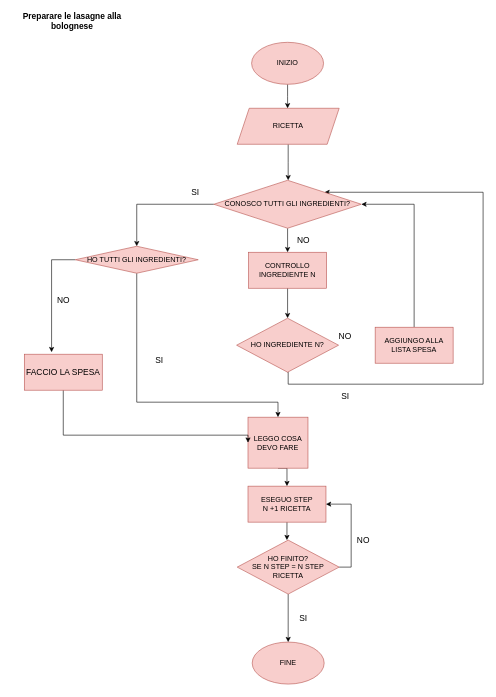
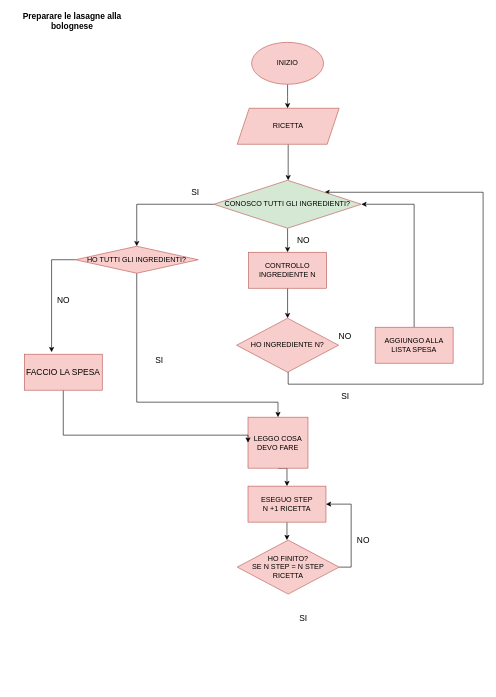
node "CONOSCO TUTTI GLI INGREDIENTI?": fillcolor #f8cecc -> #d5e8d4
edge "HO FINITO? SE N STEP = N STEP RICETTA" -> "FINE": removed
node "FINE": removed
